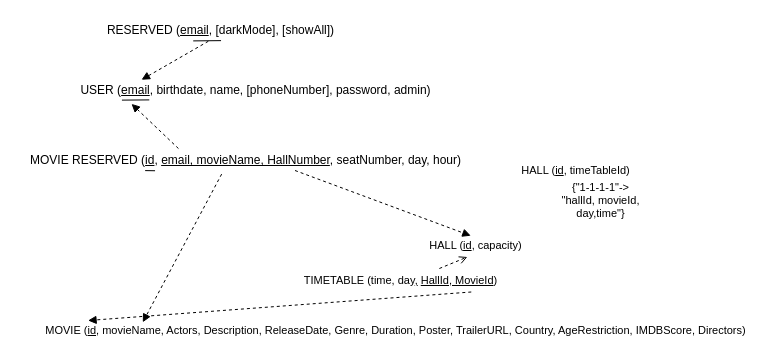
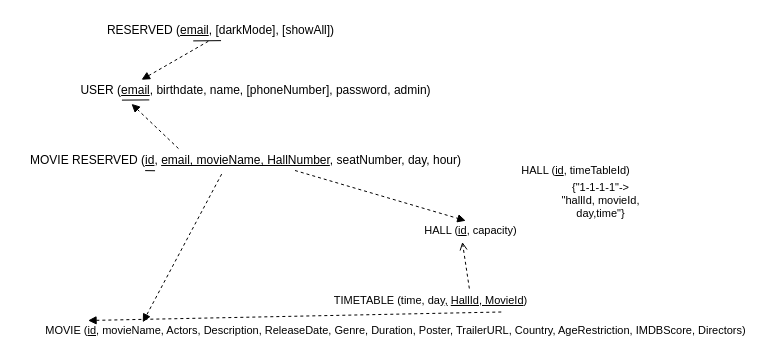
node "HALL (id, capacity)": moved (476, 246) -> (471, 231)
node "TIMETABLE (time, day, HallId, MovieId)": moved (401, 281) -> (431, 301)
